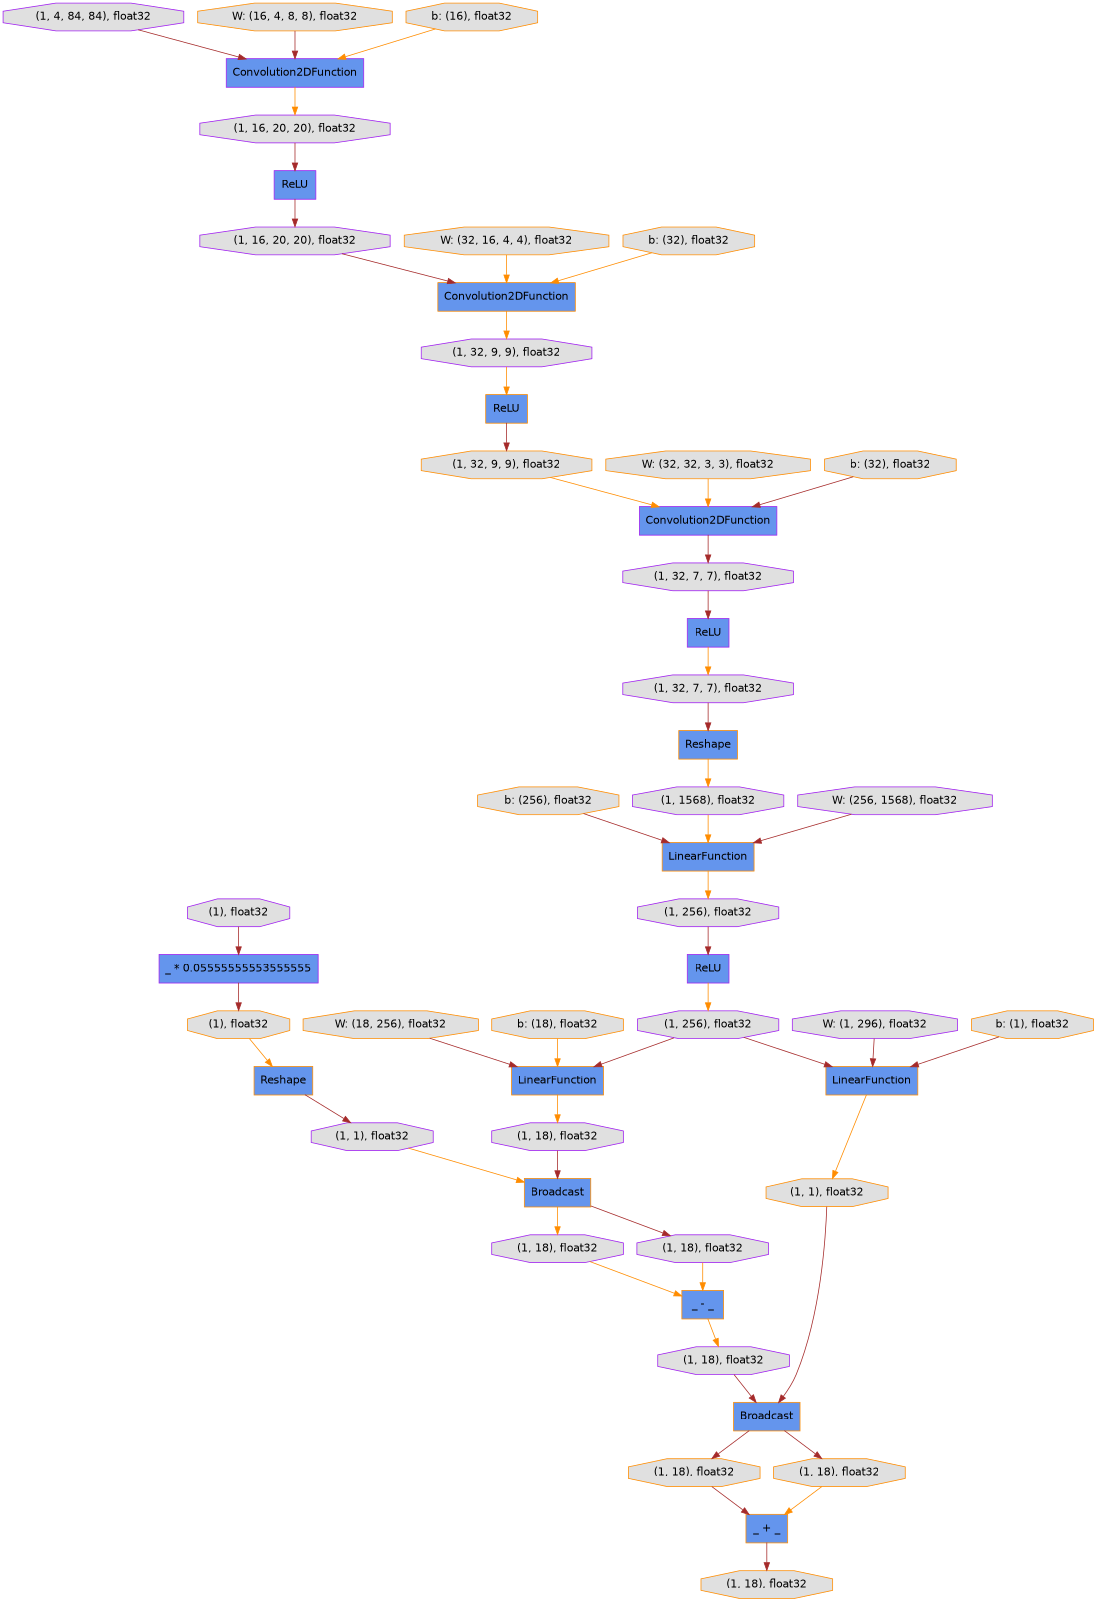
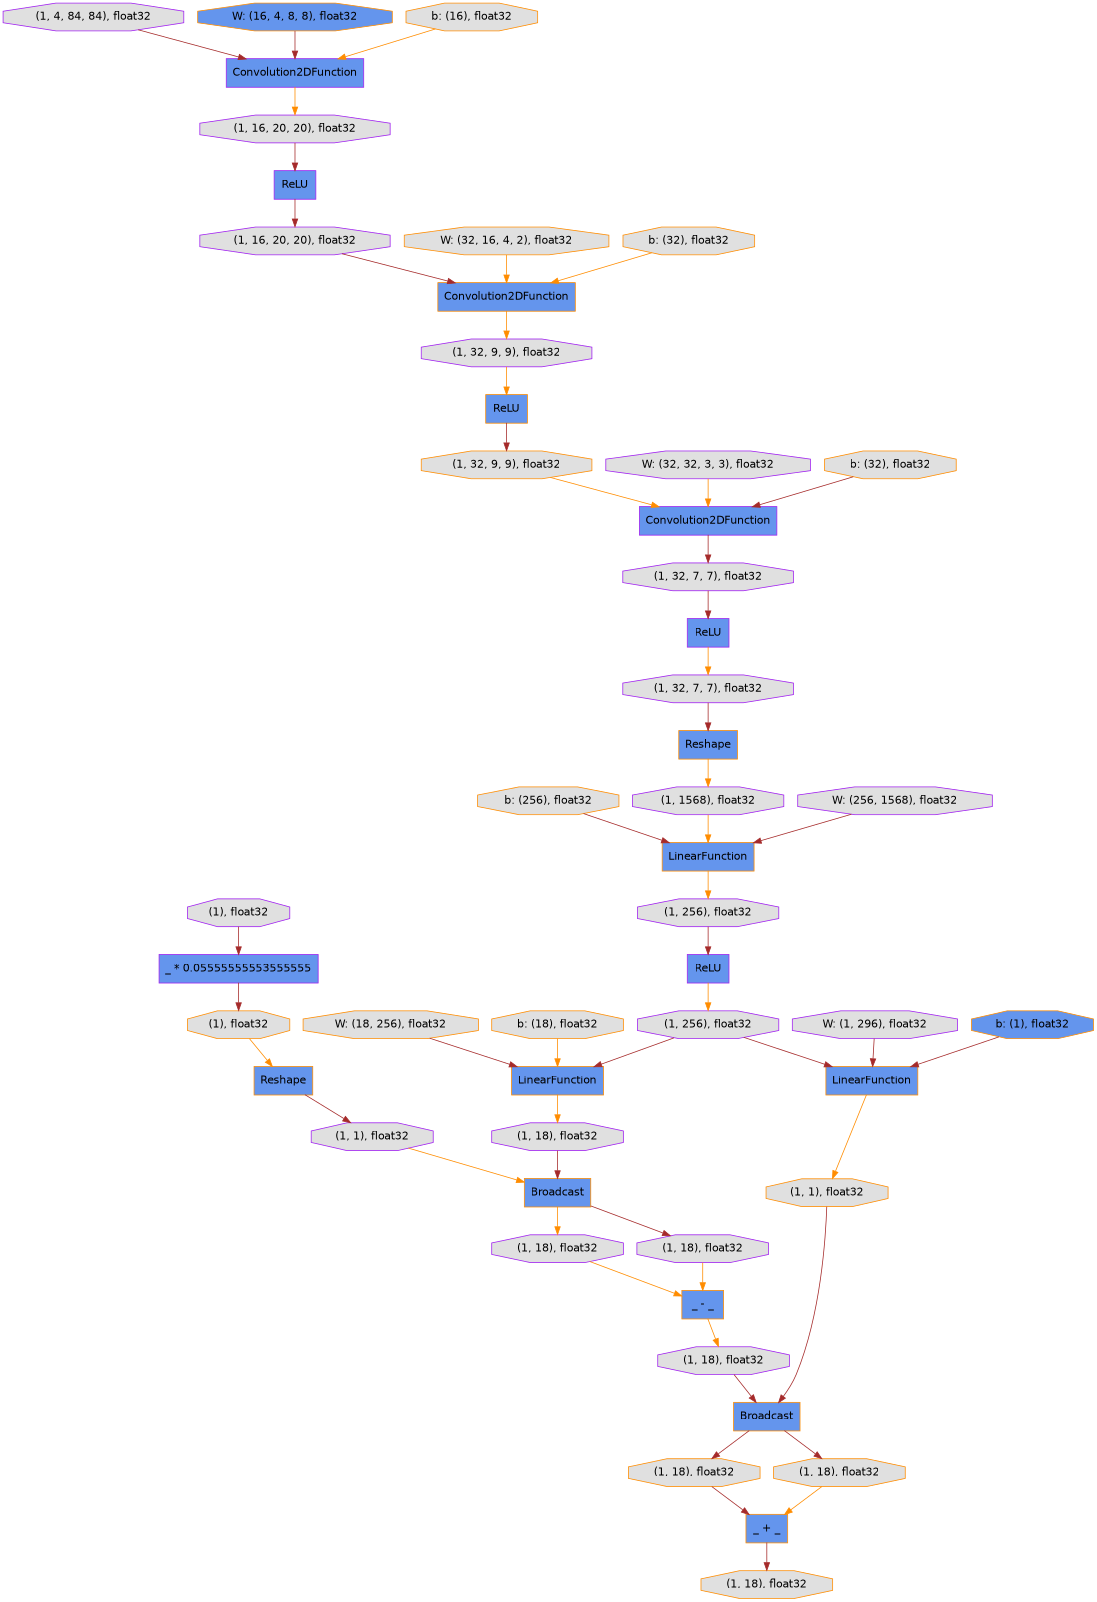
node "W: (16, 4, 8, 8), float32": fillcolor #e0e0e0 -> #6495ed
node "W: (32, 16, 4, 4), float32": label "W: (32, 16, 4, 4), float32" -> "W: (32, 16, 4, 2), float32"
node "W: (32, 32, 3, 3), float32": color darkorange -> purple
node "b: (1), float32": fillcolor #e0e0e0 -> #6495ed
